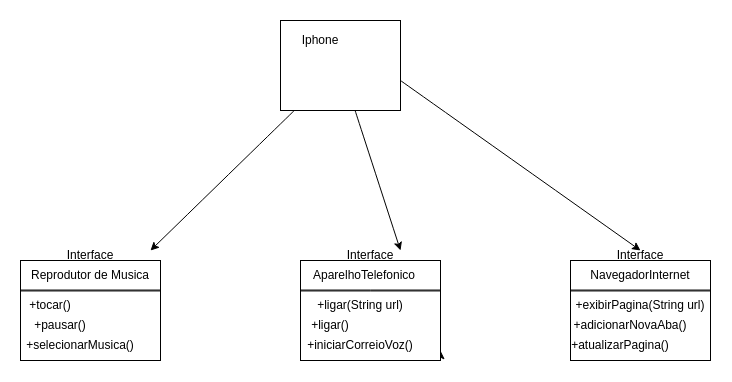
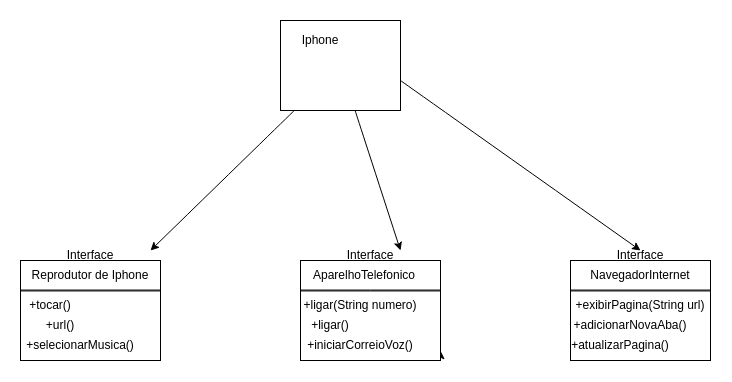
node "Reprodutor de Musica": label "Reprodutor de Musica" -> "Reprodutor de Iphone"
node "+ligar(String url)": label "+ligar(String url)" -> "+ligar(String numero)"
node "+pausar()": label "+pausar()" -> "+url()"
